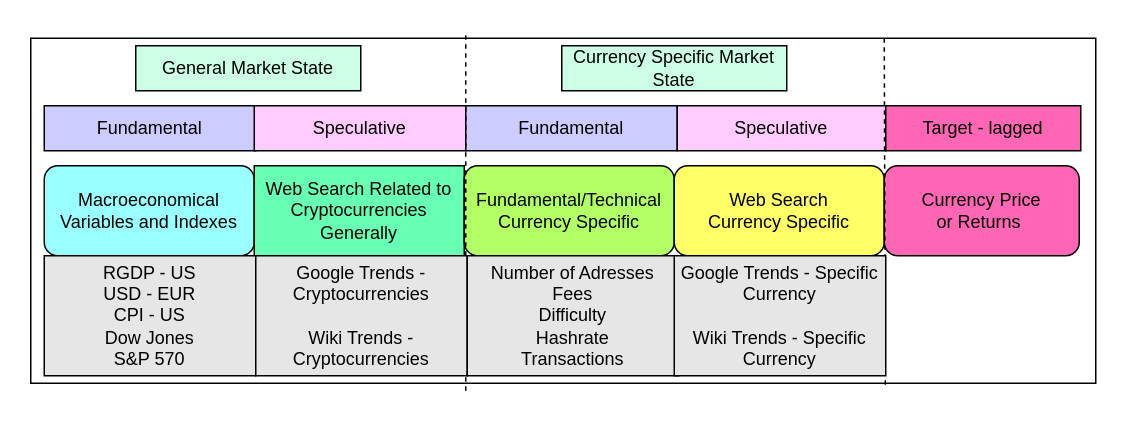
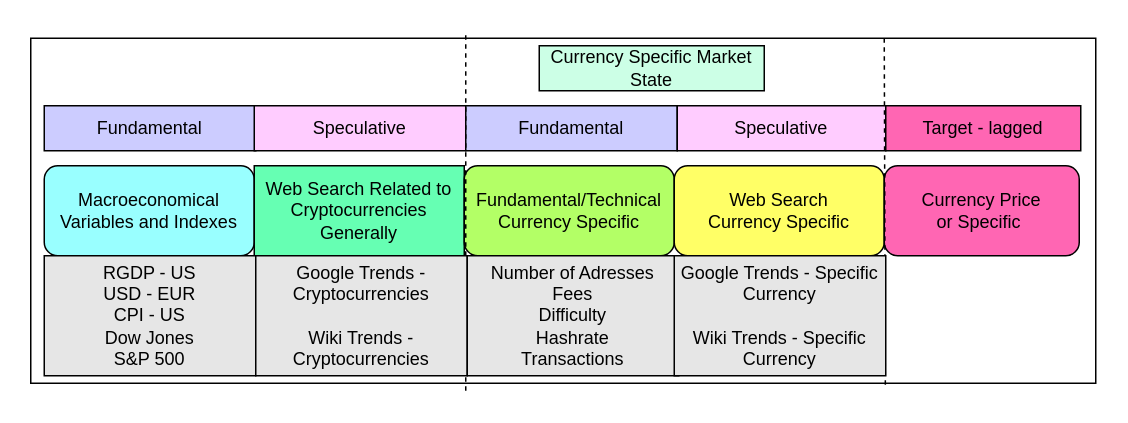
node "General Market State": removed
node "Currency Specific Market State": moved (674, 68) -> (652, 68)
node "Currency Price or Returns": label "Currency Price or Returns" -> "Currency Price or Specific"
node "RGDP - US USD - EUR CPI - US Dow Jones S&P 570": label "RGDP - US USD - EUR CPI - US Dow Jones S&P 570" -> "RGDP - US USD - EUR CPI - US Dow Jones S&P 500"
